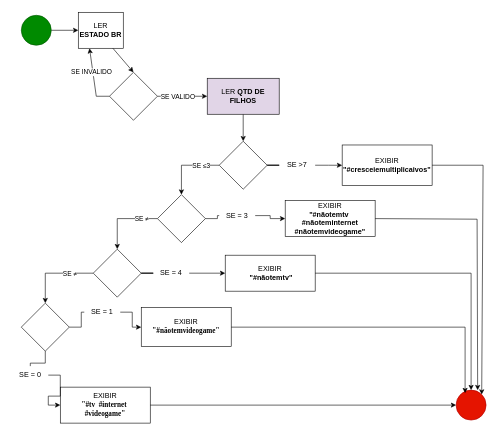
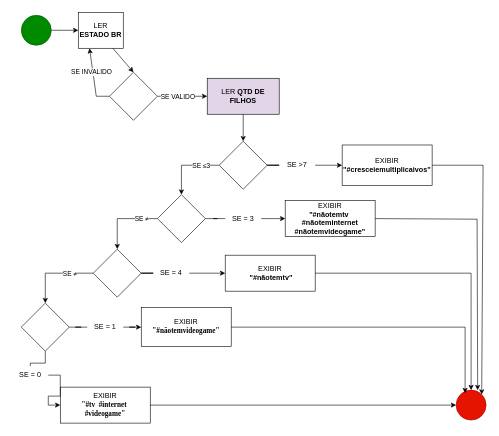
node "SE = 3": moved (237, 216) -> (243, 219)
node "SE = 1": moved (102, 312) -> (105, 327)
